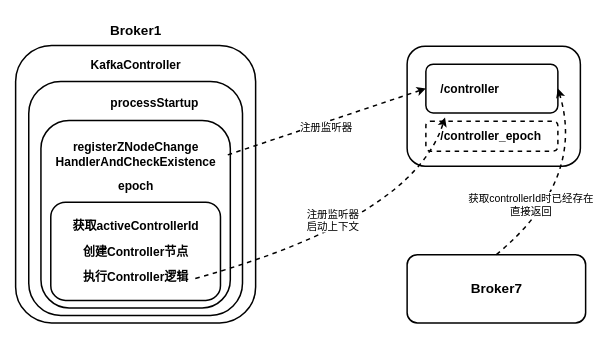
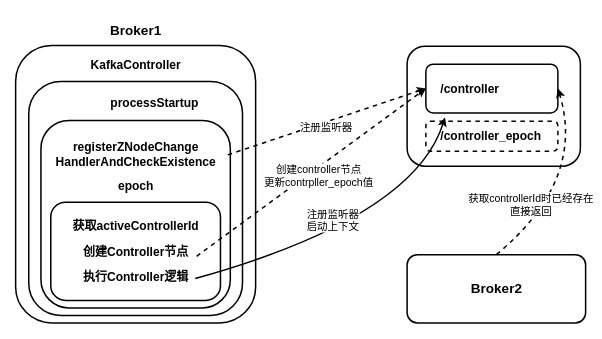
edge "创建Controller节点" -> "/controller": added, label "创建controller节点 更新contrpller_epoch值"
edge "执行Controller逻辑" -> "/controller": style dashed -> solid
node "Broker7": label "Broker7" -> "Broker2"
